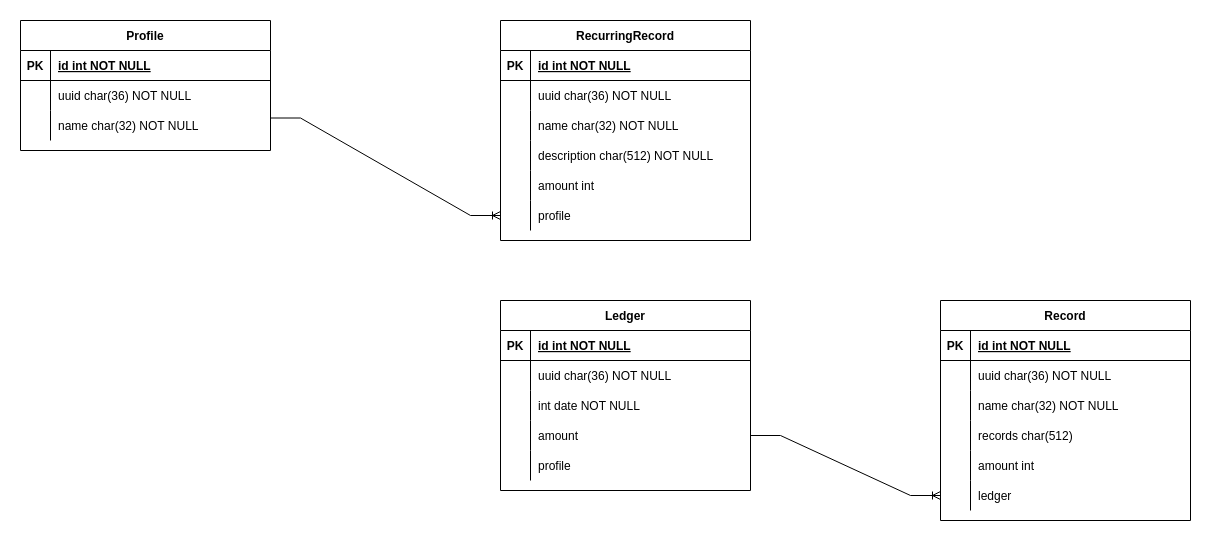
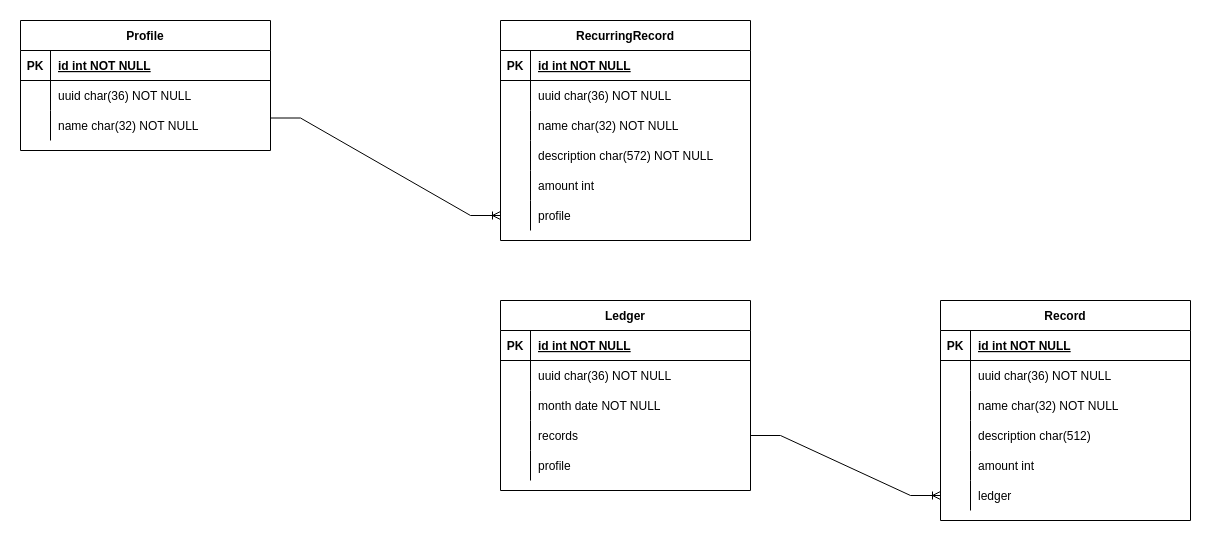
node "description char(512) NOT NULL": label "description char(512) NOT NULL" -> "description char(572) NOT NULL"
node "int date NOT NULL": label "int date NOT NULL" -> "month date NOT NULL"
node "amount": label "amount" -> "records"
node "records char(512)": label "records char(512)" -> "description char(512)"
